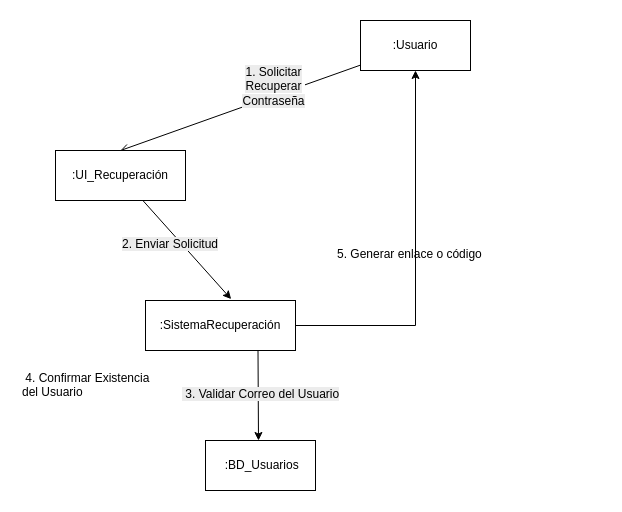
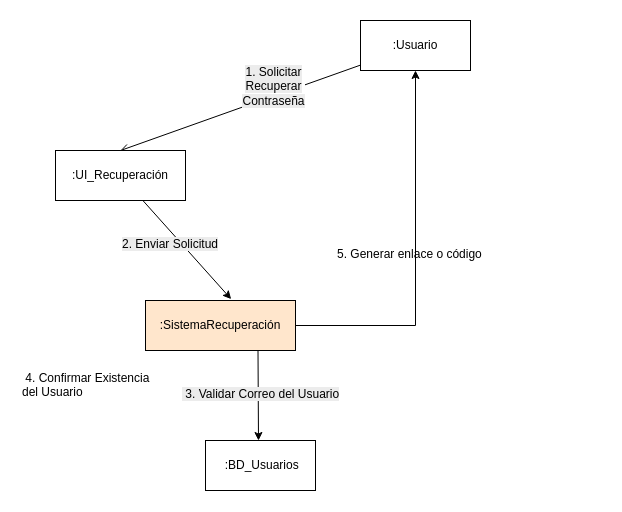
node ":SistemaRecuperación": fillcolor #ffffff -> #ffe6cc
